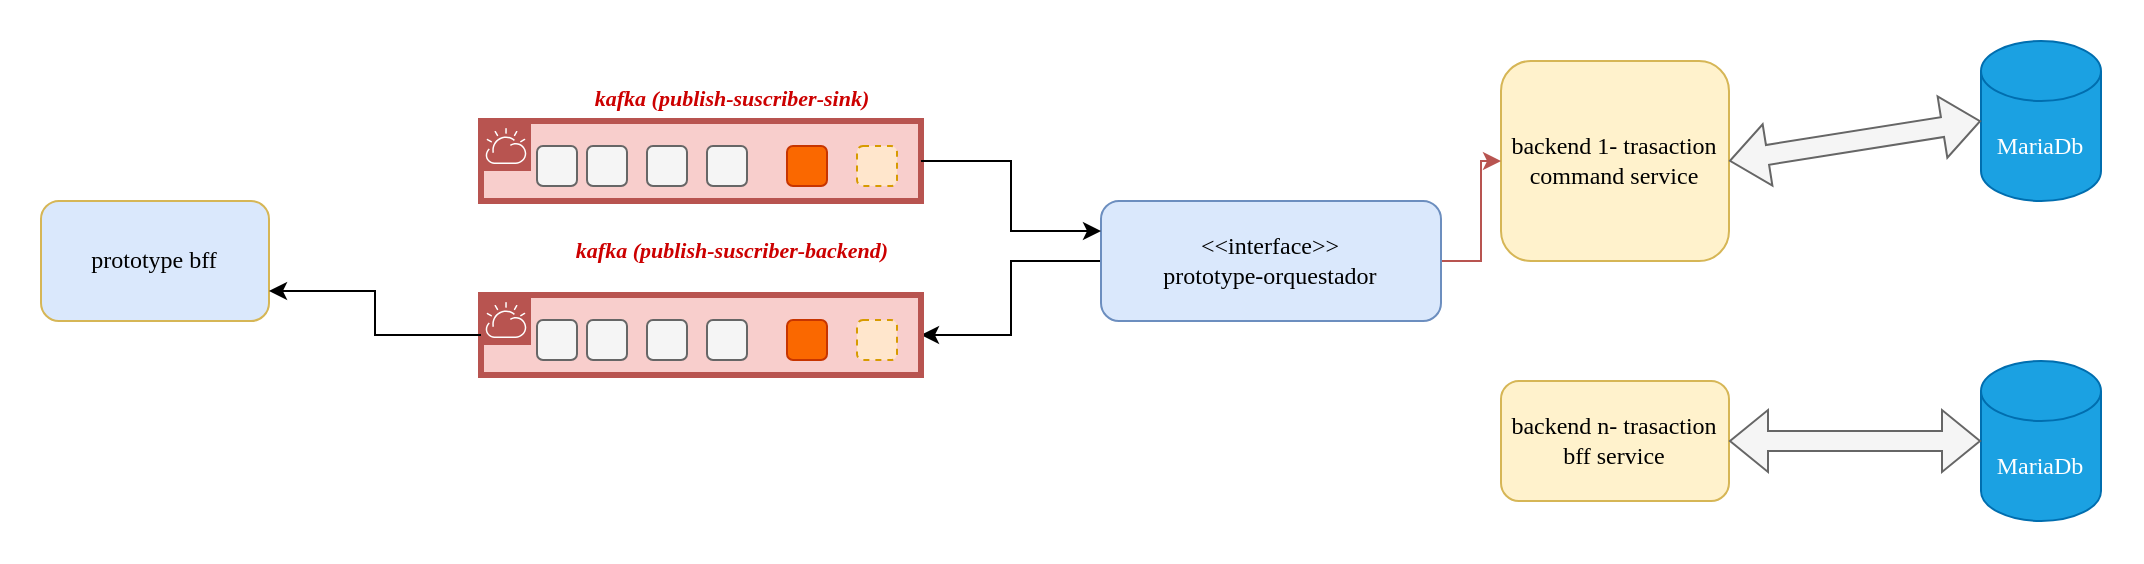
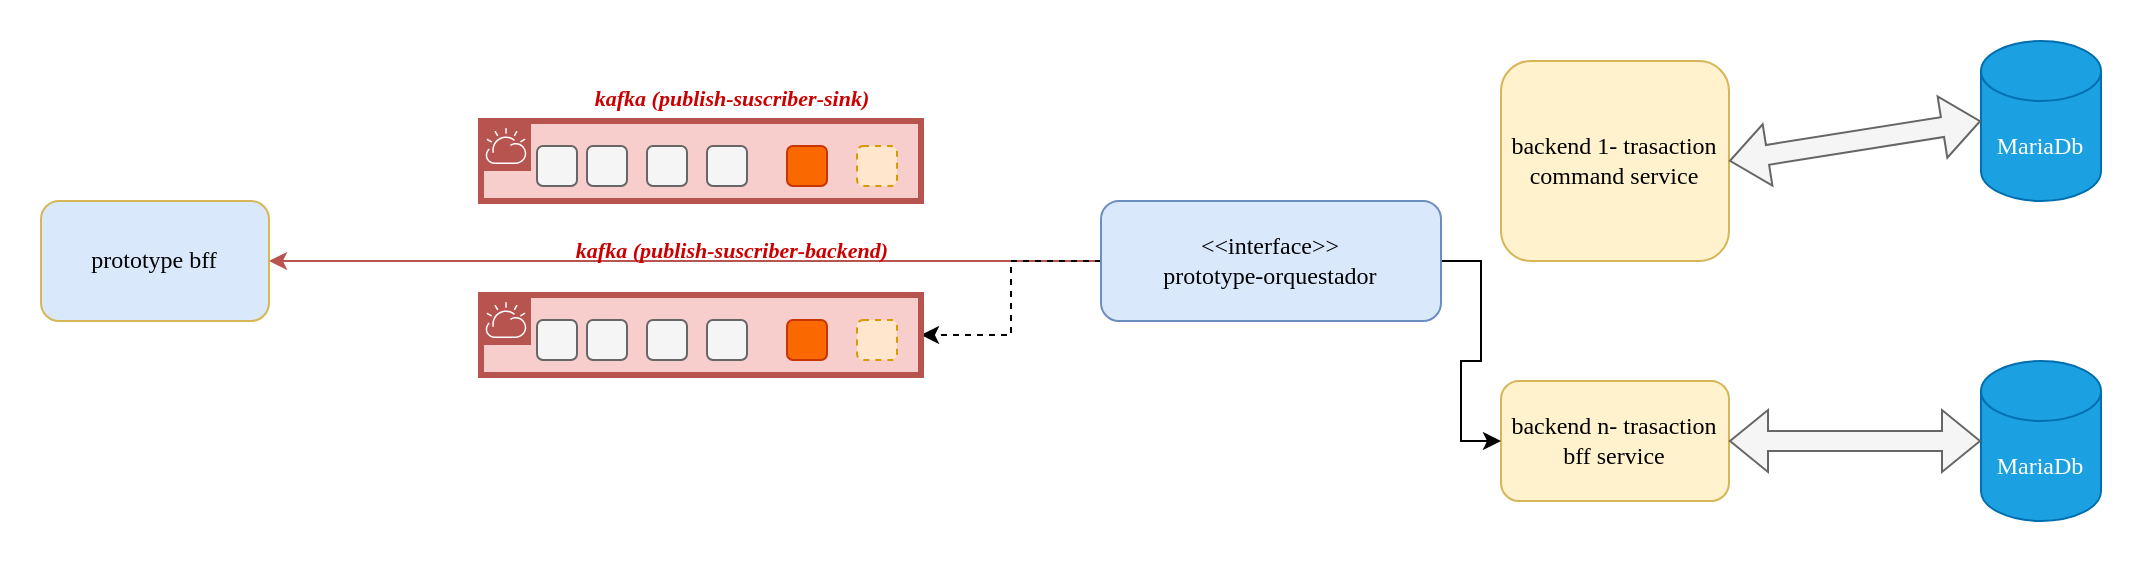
edge "kafka (publish-suscriber-sink)" -> "<<interface>> prototype-orquestador": removed
edge "<<interface>> prototype-orquestador" -> "backend 1- trasaction command service": now "<<interface>> prototype-orquestador" -> "prototype bff"
edge "kafka (publish-suscriber-backend)" -> "prototype bff": removed
edge "<<interface>> prototype-orquestador" -> "kafka (publish-suscriber-backend)": style solid -> dashed
edge "<<interface>> prototype-orquestador" -> "backend n- trasaction bff service": added
